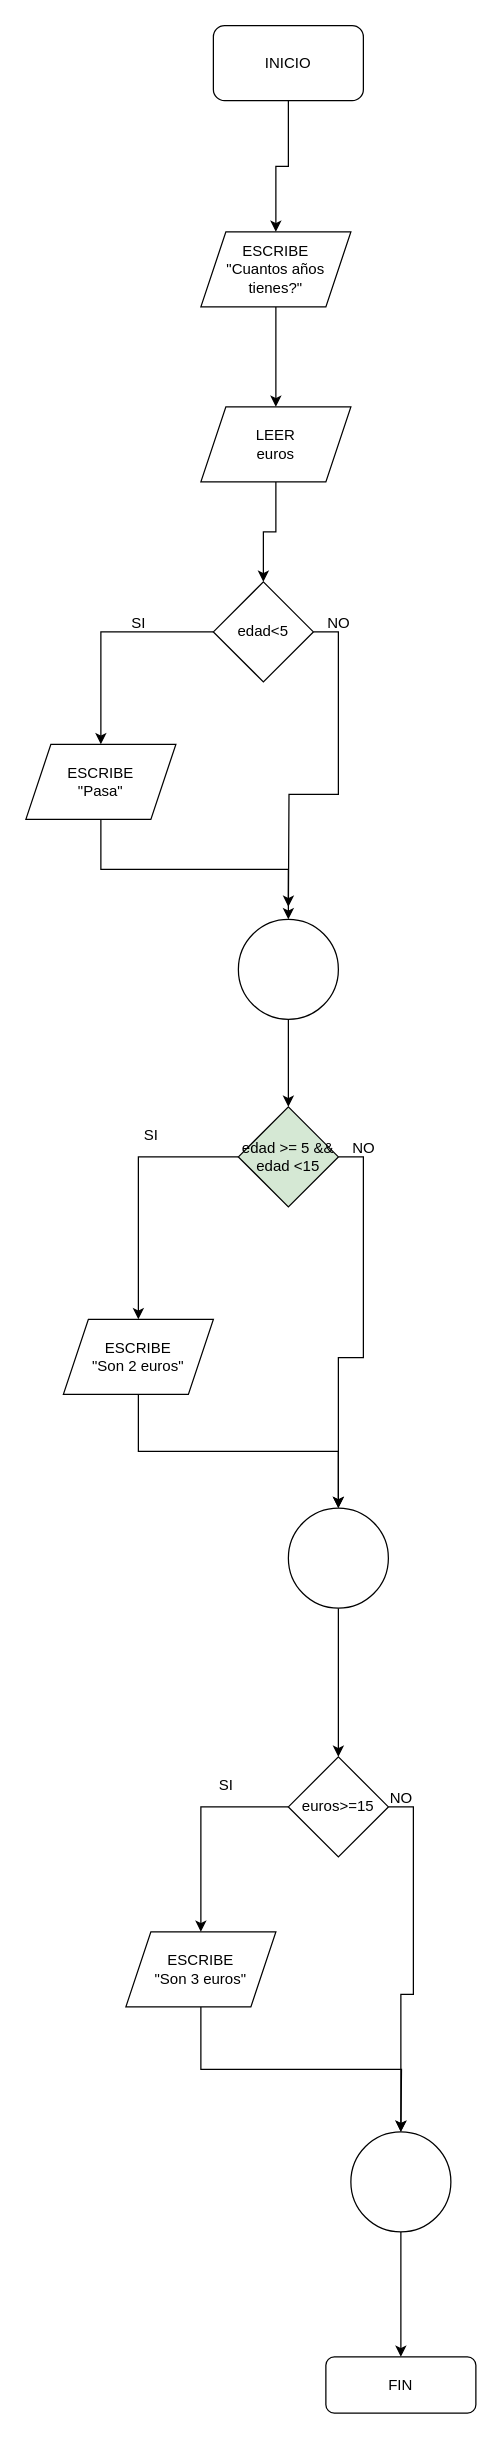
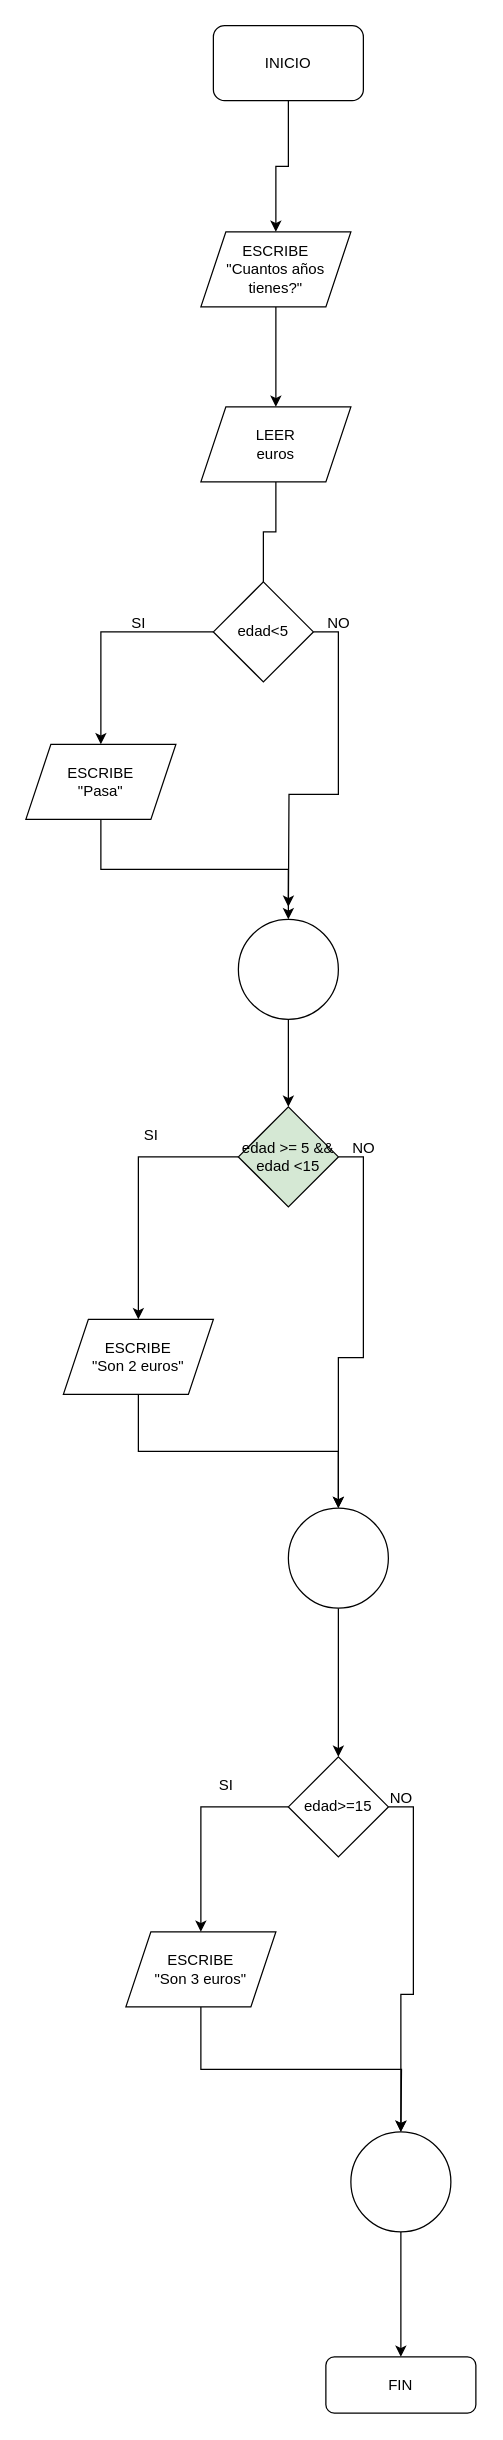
edge "LEER euros" -> "edad<5": arrowhead classic -> none
node "euros>=15": label "euros>=15" -> "edad>=15"
